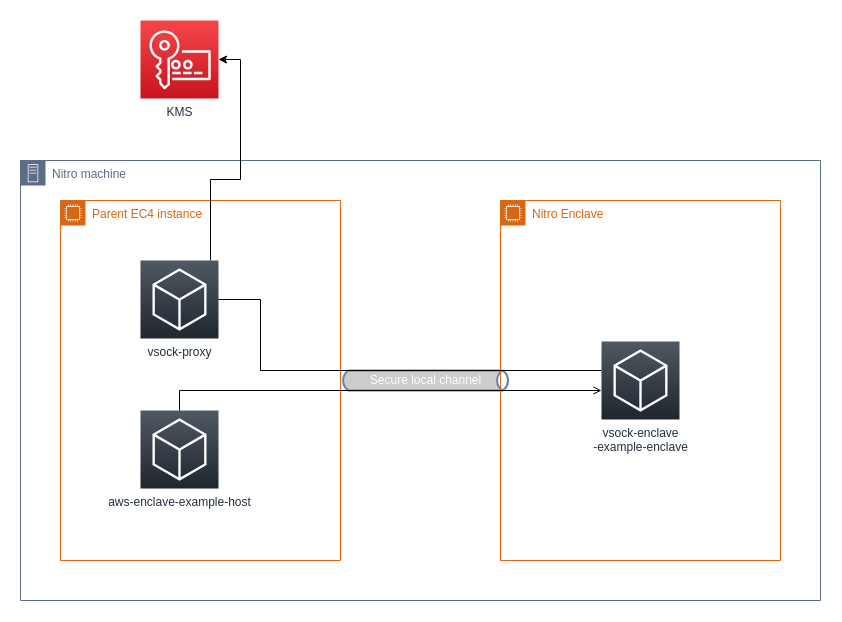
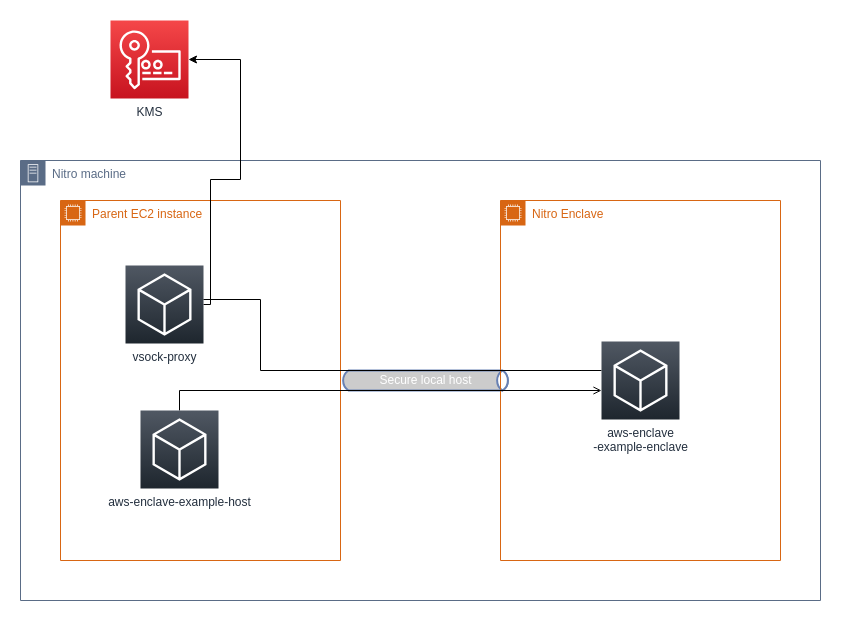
node "KMS": moved (180, 60) -> (150, 60)
node "Parent EC4 instance": label "Parent EC4 instance" -> "Parent EC2 instance"
node "vsock-proxy": moved (180, 300) -> (165, 305)
node "Secure local channel": label "Secure local channel" -> "Secure local host"
node "vsock-enclave -example-enclave": label "vsock-enclave -example-enclave" -> "aws-enclave -example-enclave"
